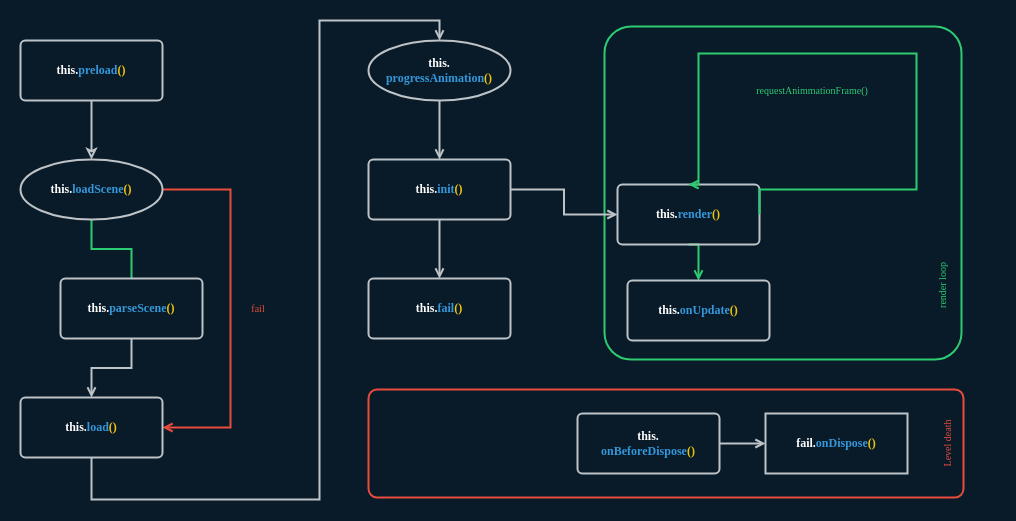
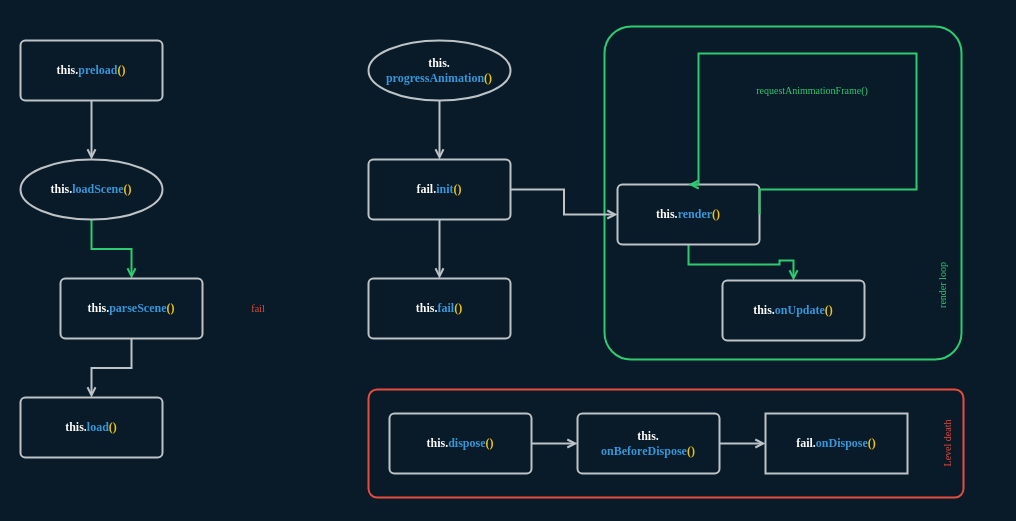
edge "this.preload()" -> "this.loadScene()": arrowhead classic -> open
node "this.init()": label "this.init()" -> "fail.init()"
edge "this.loadScene()" -- "this.parseScene()": arrowhead none -> open
edge "this.loadScene()" -> "this.load()": removed
node "this.onUpdate()": moved (699, 311) -> (794, 311)
edge "this.load()" -> "this. progressAnimation()": removed
node "this.dispose()": added
edge "this.dispose()" -> "this. onBeforeDispose()": added
